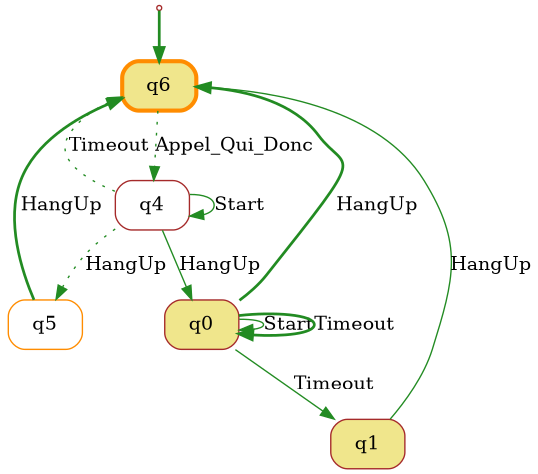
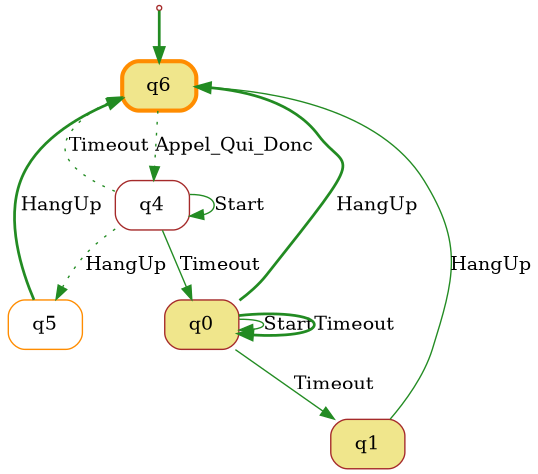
edge "q4" -> "q0": label "HangUp" -> "Timeout"
